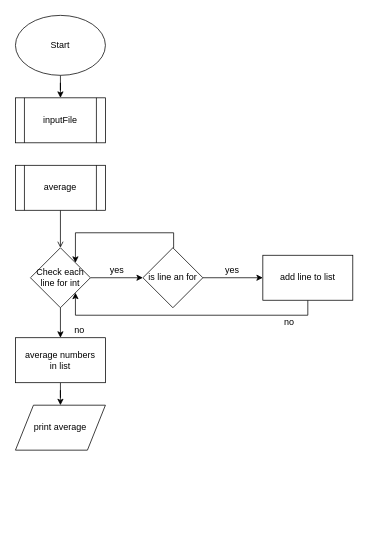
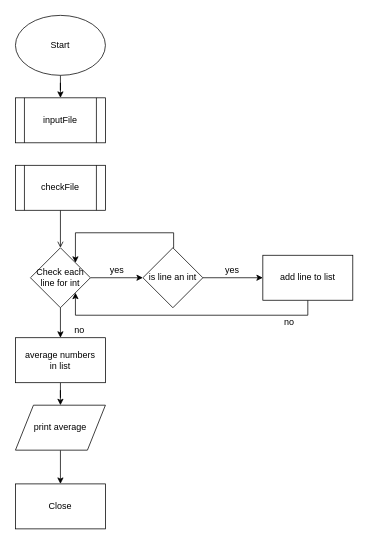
node "average": label "average" -> "checkFile"
node "is line an for": label "is line an for" -> "is line an int"
edge "print average" -> "Close": added
node "Close": added
